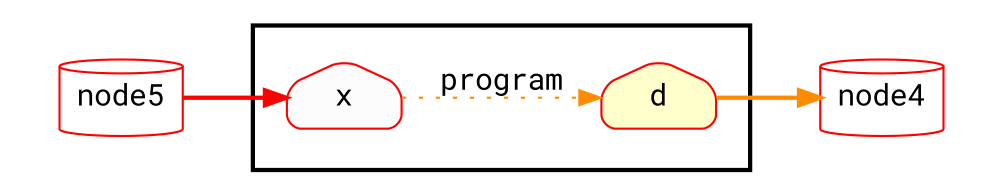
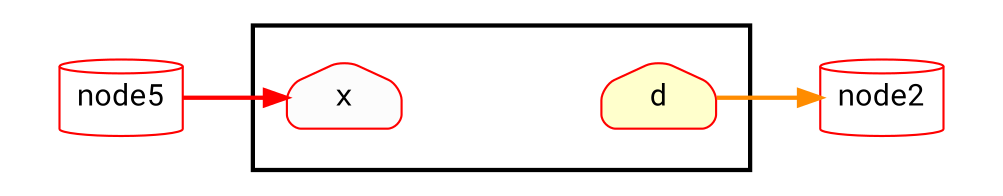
edge "x" -> "d": removed, label "program"
node "node4": label "node4" -> "node2"
